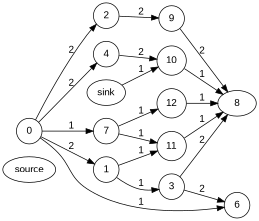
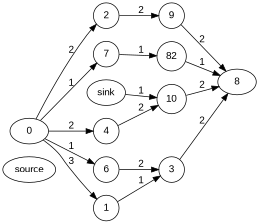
edge "10" -> "8": label "1" -> "2"
node "12": label "12" -> "82"
node "0": shape circle -> ellipse
edge "0" -> "1": label "2" -> "3"
node "11": removed
edge "3" -> "6": reversed
